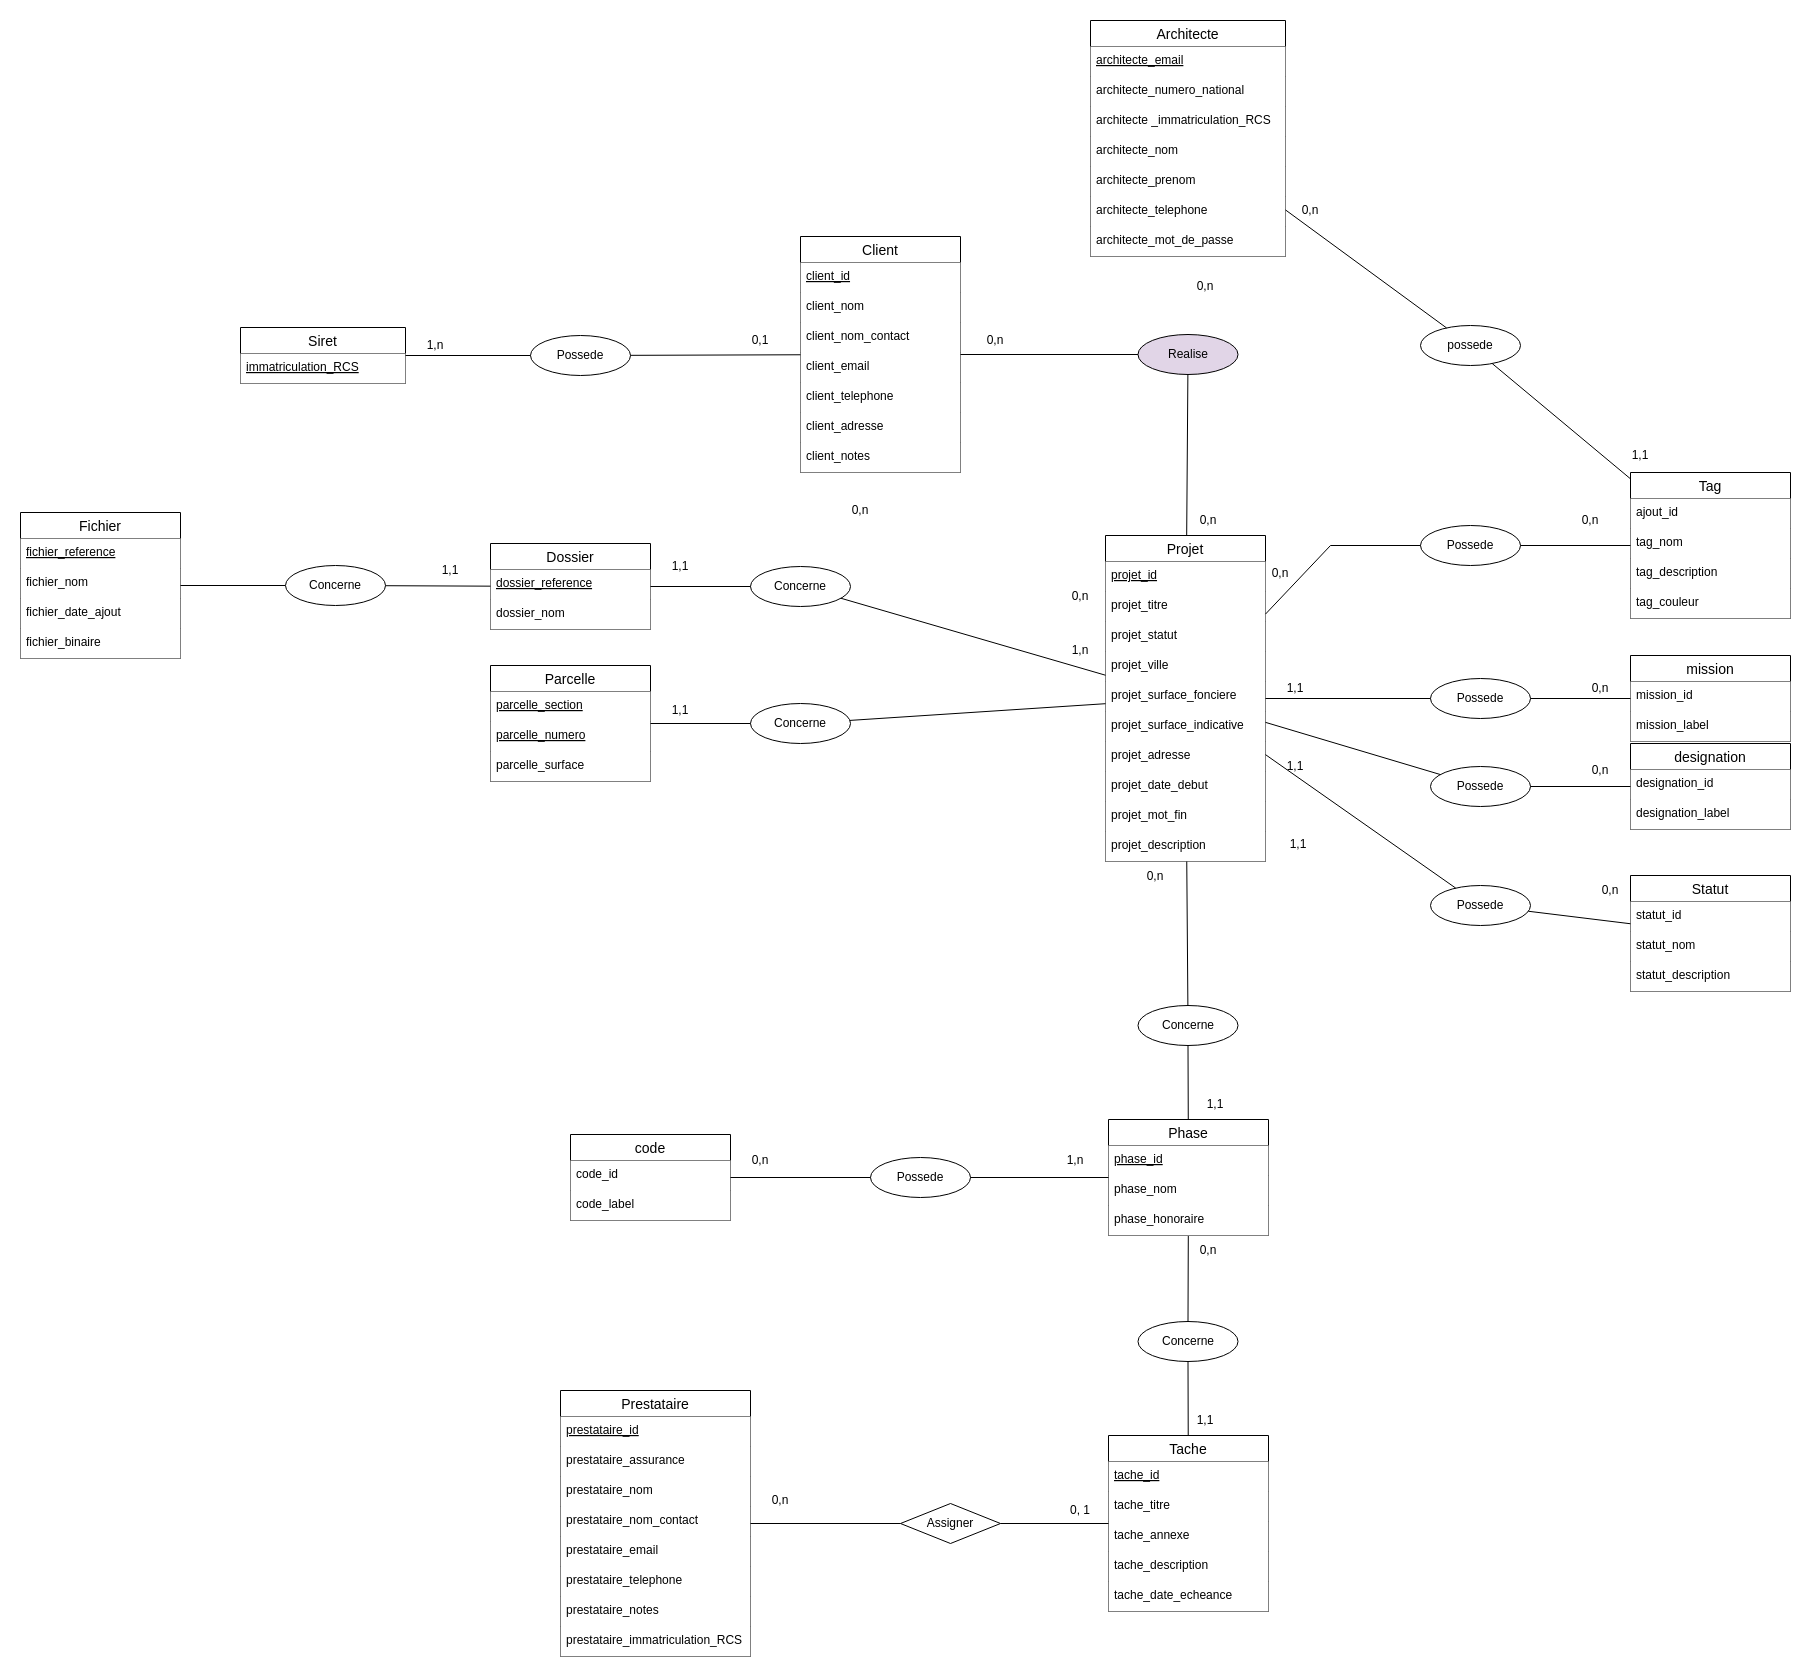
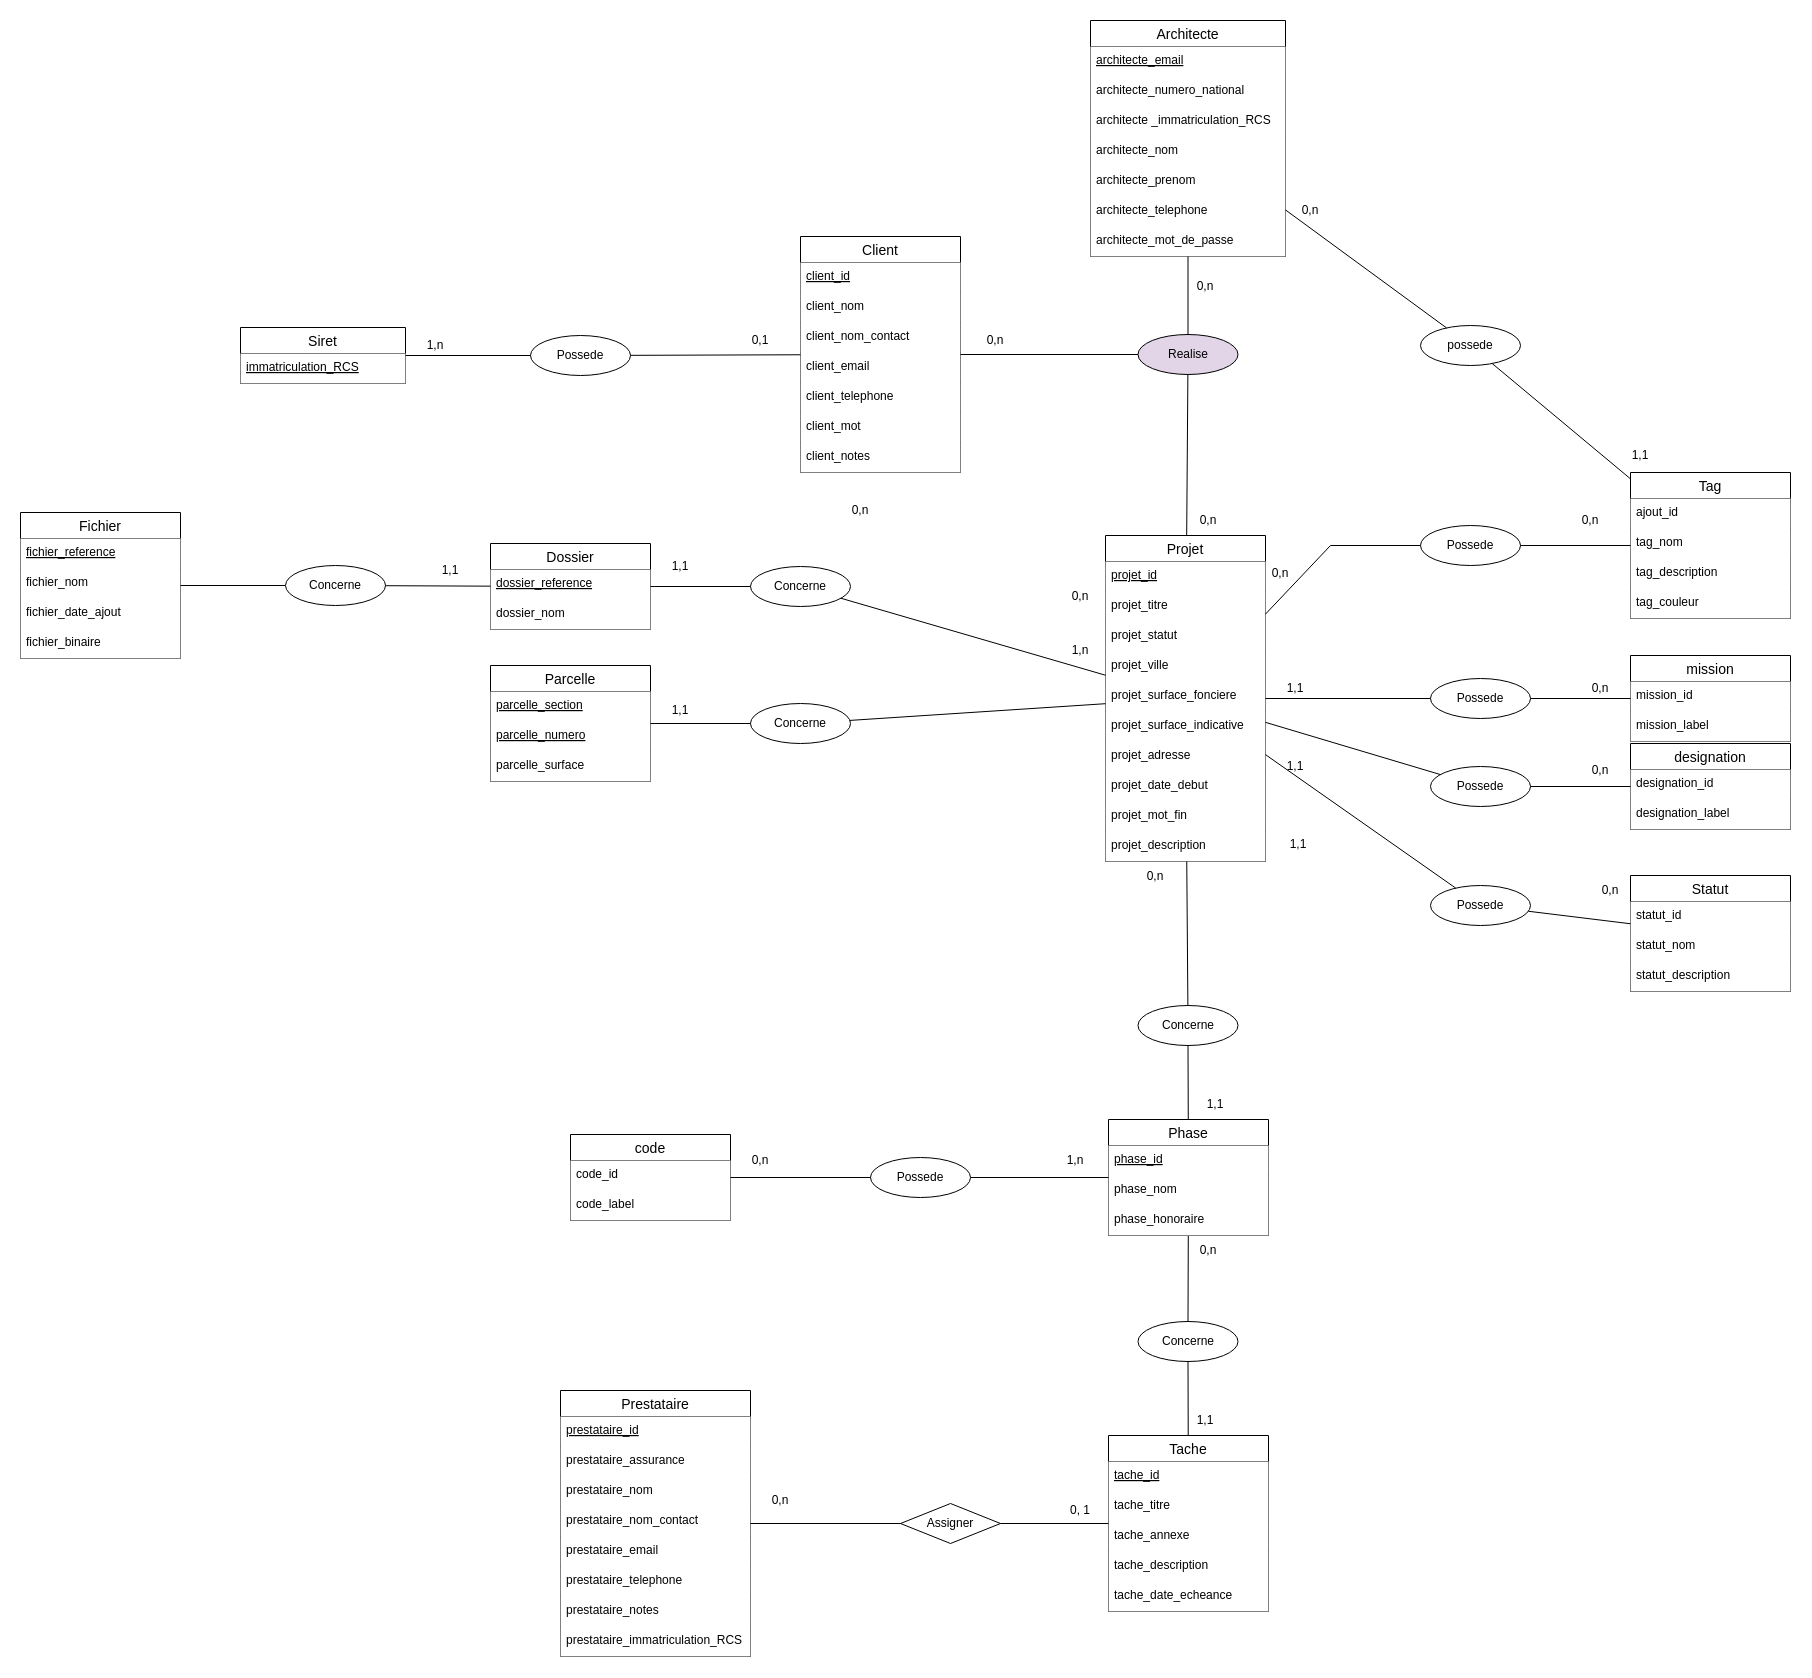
edge "Architecte" -- "Realise": added
node "client_adresse": label "client_adresse" -> "client_mot"
